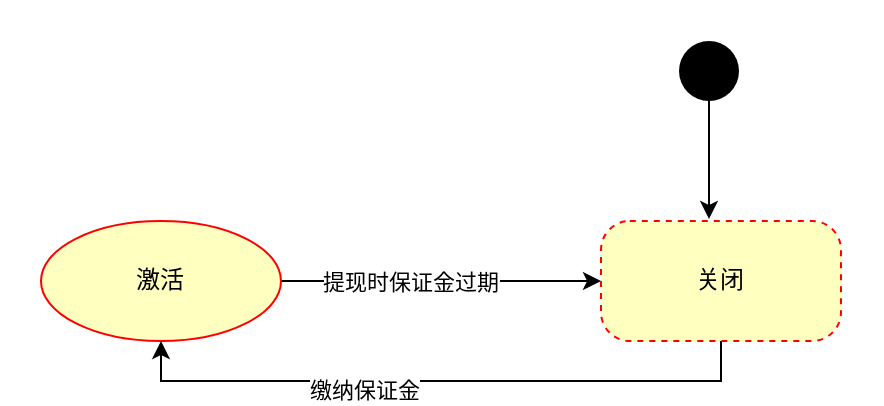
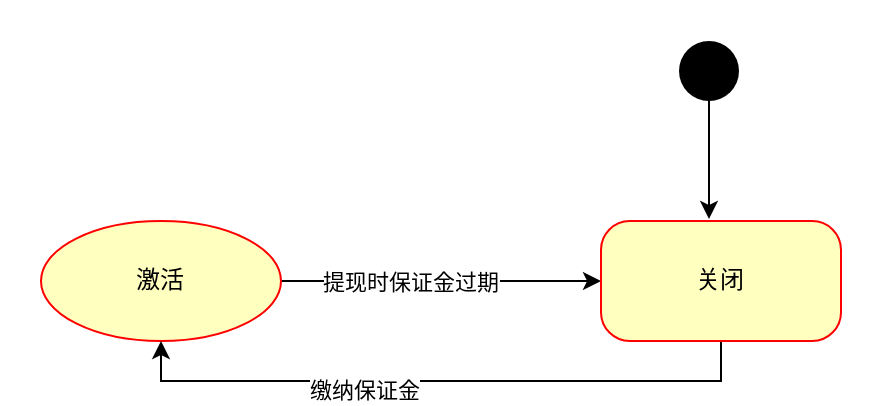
node "关闭": style dashed -> solid
